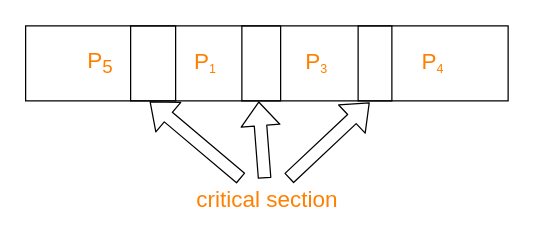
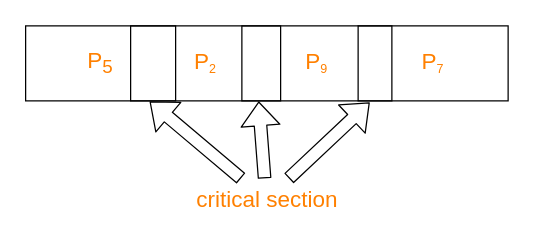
node "P1": label "P1" -> "P2"
node "P3": label "P3" -> "P9"
node "P4": label "P4" -> "P7"
